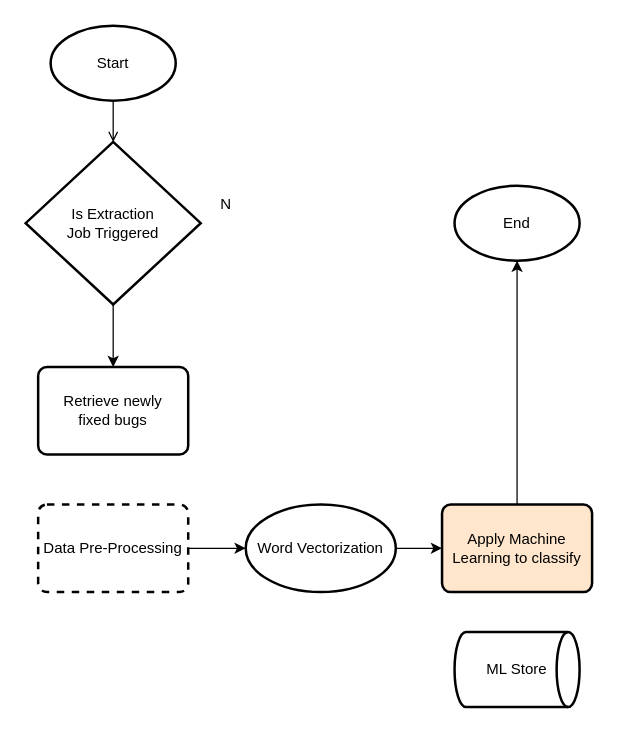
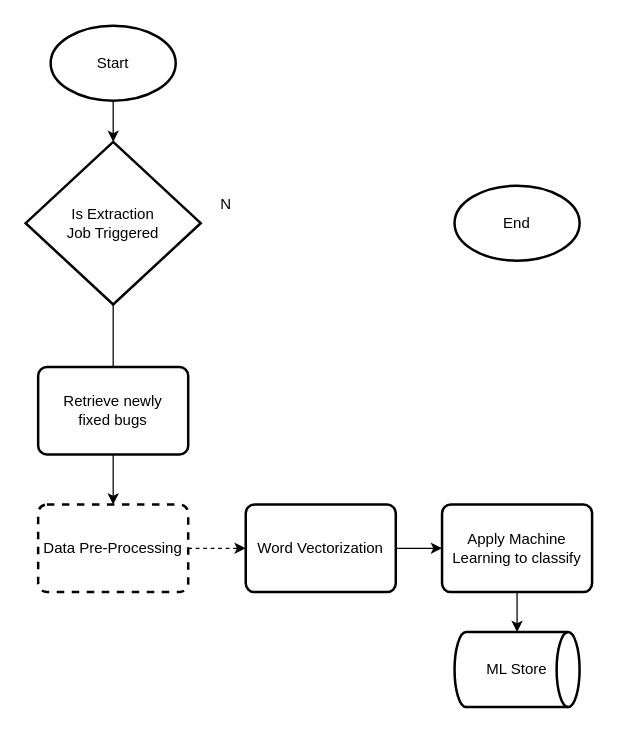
edge "Start" -> "Is Extraction Job Triggered": arrowhead open -> classic
edge "Is Extraction Job Triggered" -> "Retrieve newly fixed bugs": arrowhead classic -> none
edge "Apply Machine Learning to classify" -> "End": removed
edge "Retrieve newly fixed bugs" -> "Data Pre-Processing": added
edge "Data Pre-Processing" -> "Word Vectorization": style solid -> dashed
node "Word Vectorization": shape ellipse -> rounded rectangle
node "Apply Machine Learning to classify": fillcolor #ffe6cc -> #ffffff
edge "Apply Machine Learning to classify" -> "ML Store": added
